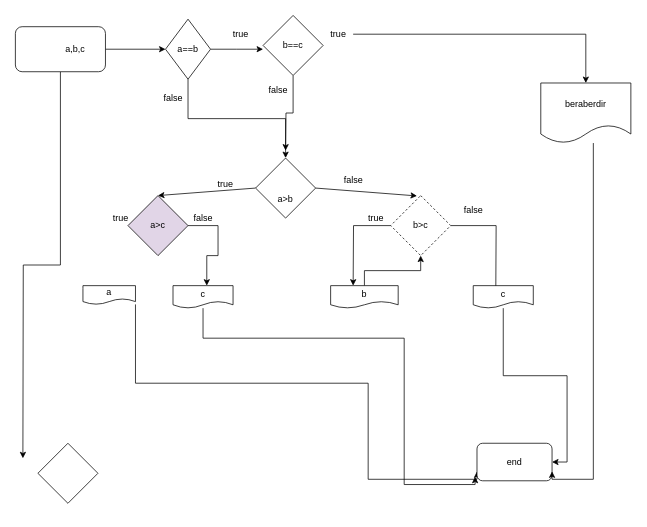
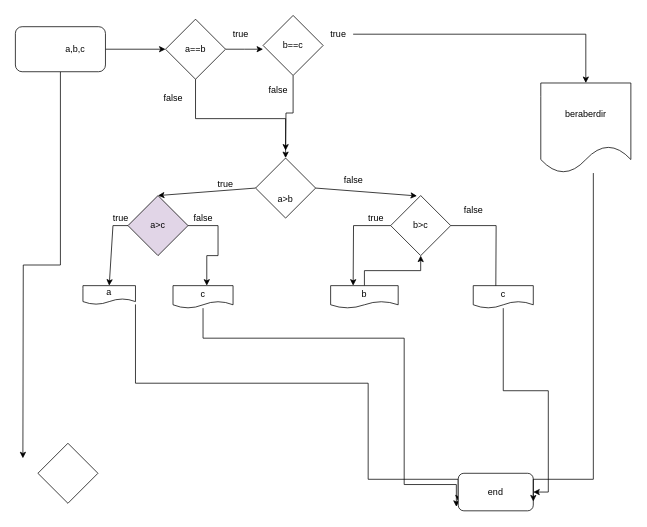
node "a==b": size 45x60 -> 60x60
node "beraberdir": size 90x60 -> 90x90
node "b>c": style dashed -> solid
edge "a>c" -> "a": added
node "end": moved (514, 462) -> (495, 492)
